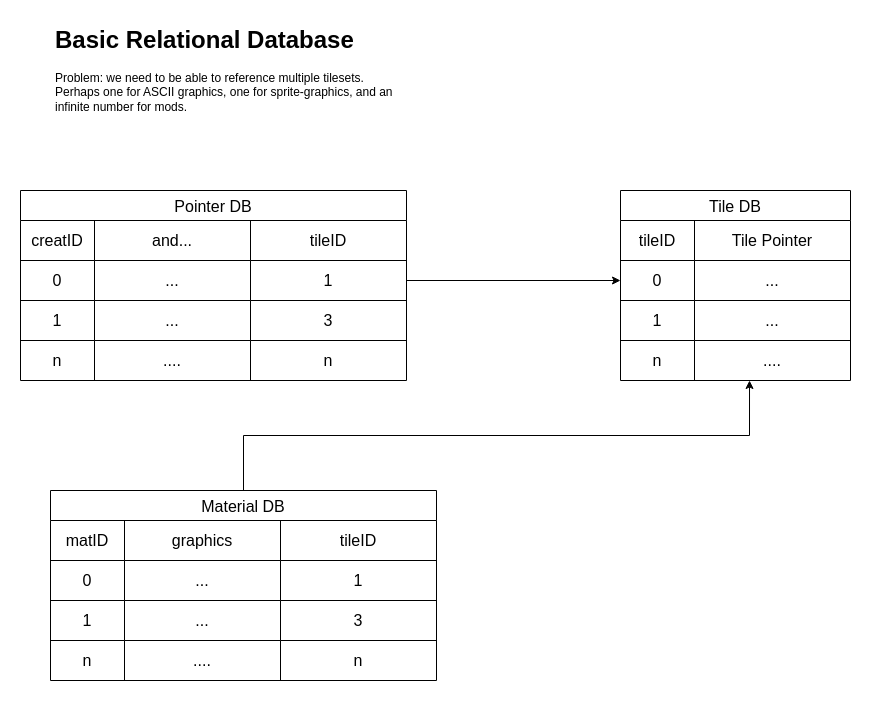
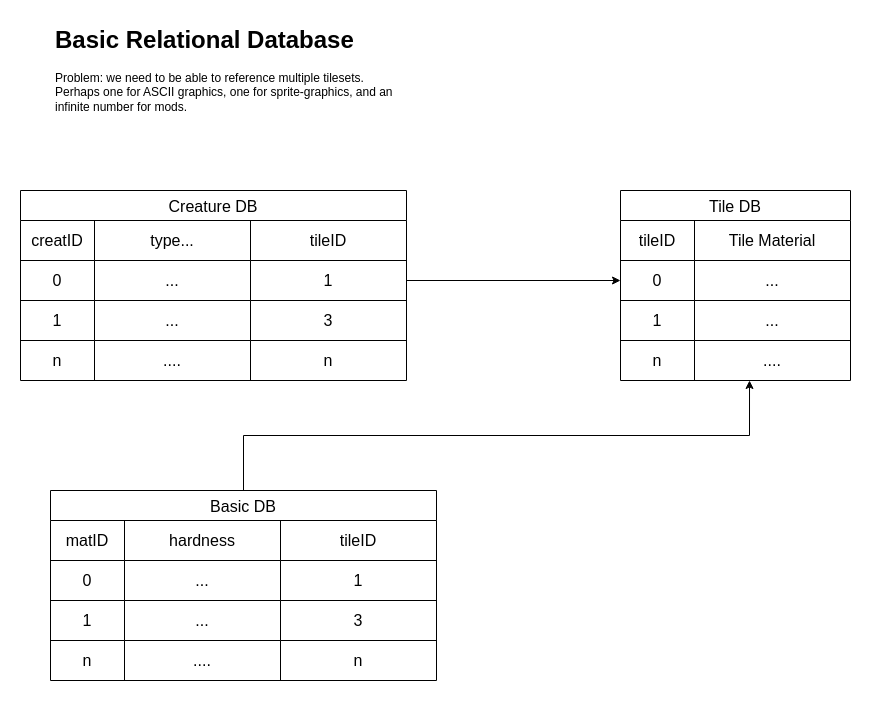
node "Pointer DB": label "Pointer DB" -> "Creature DB"
node "and...": label "and..." -> "type..."
node "Tile Pointer": label "Tile Pointer" -> "Tile Material"
node "Material DB": label "Material DB" -> "Basic DB"
node "graphics": label "graphics" -> "hardness"
